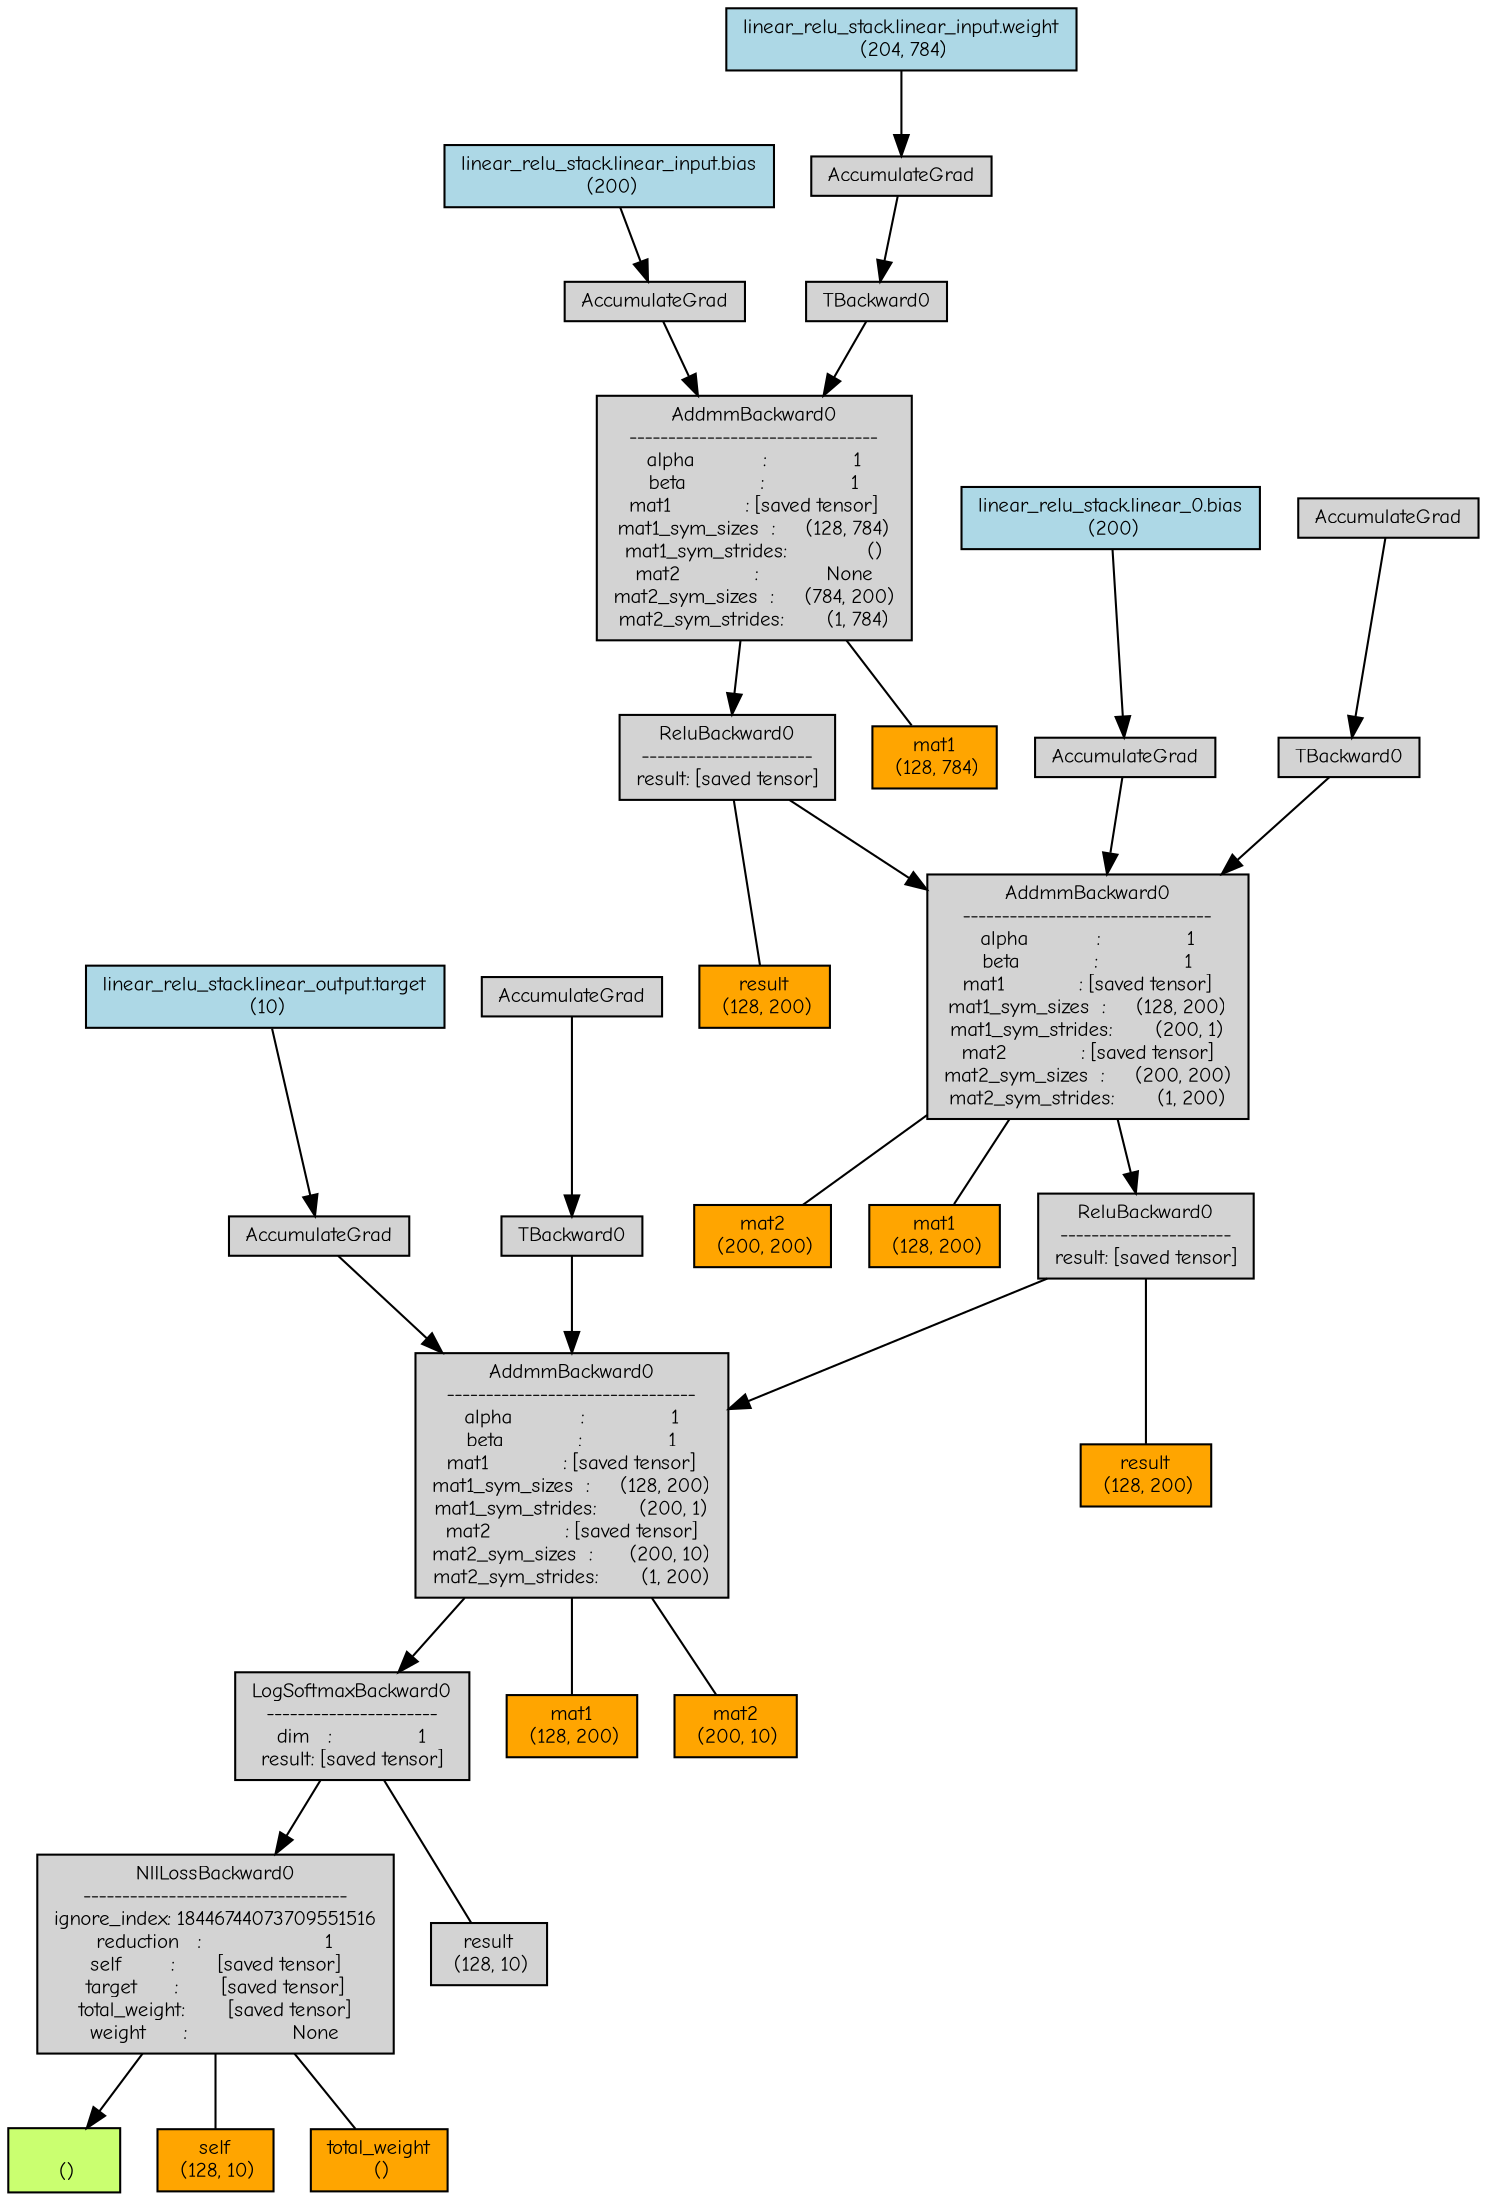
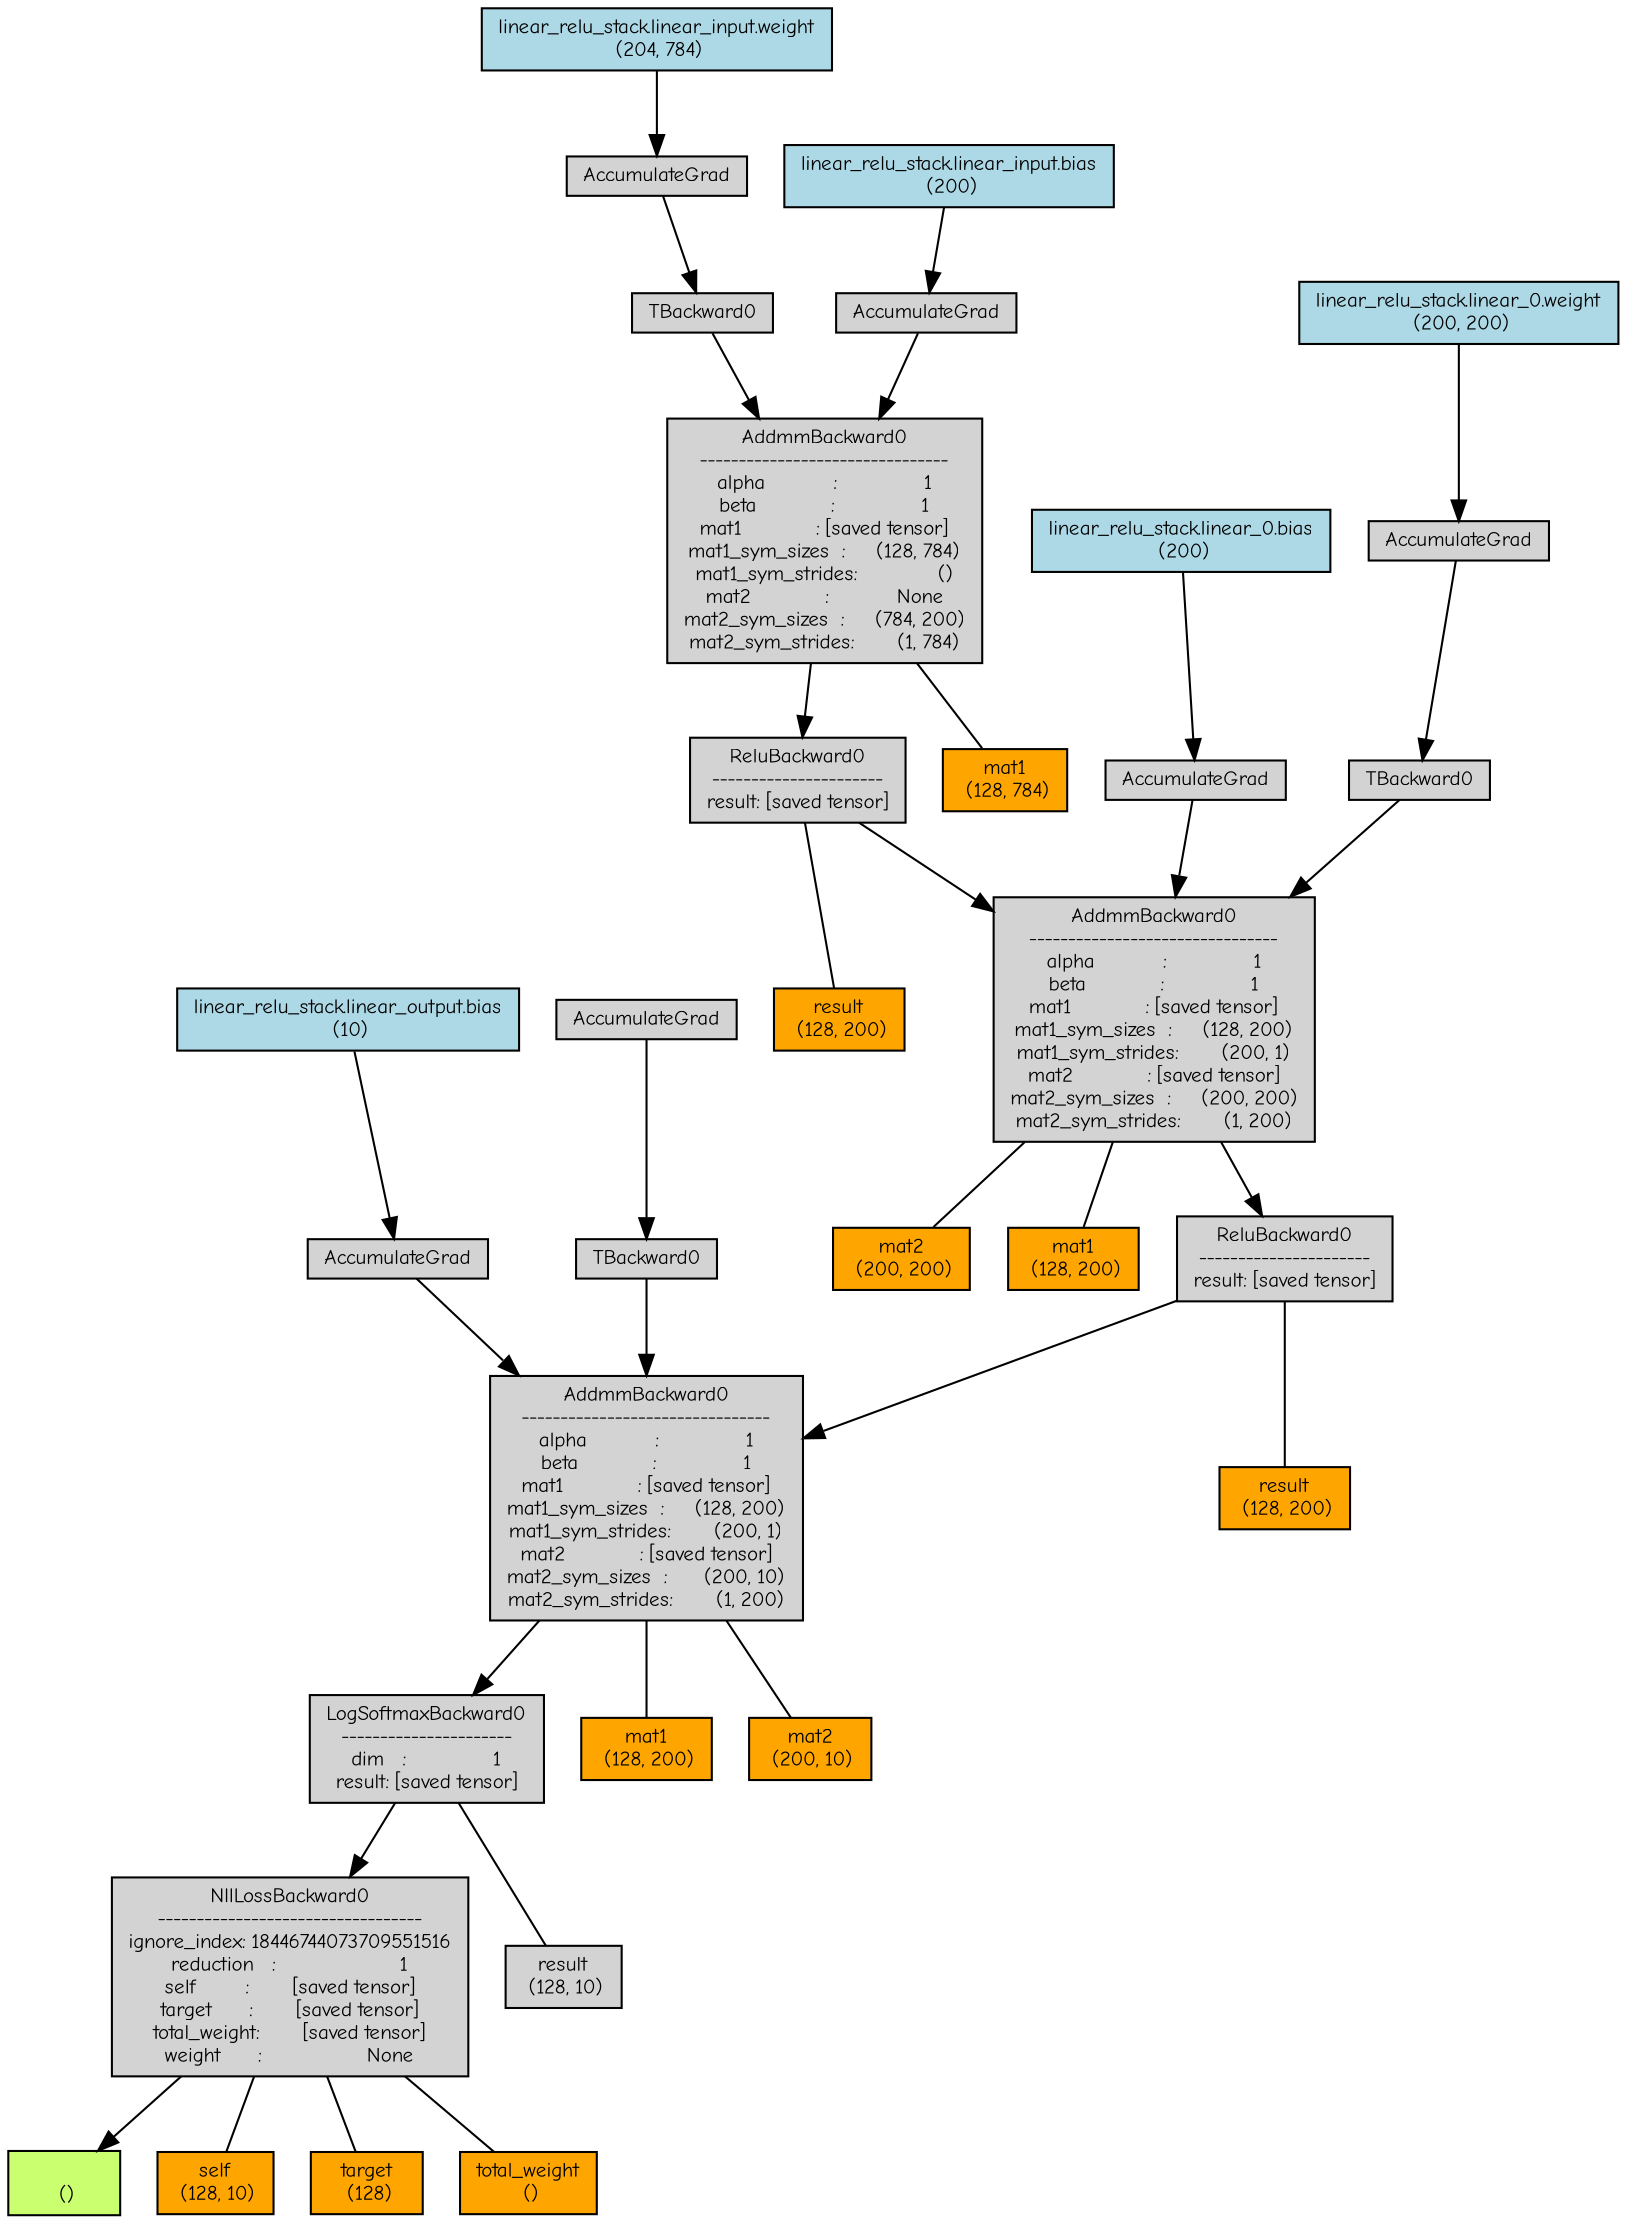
node "linear_relu_stack.linear_0.weight (200, 200)": added
node "linear_relu_stack.linear_output.target (10)": label "linear_relu_stack.linear_output.target (10)" -> "linear_relu_stack.linear_output.bias (10)"
node "target (128)": added
